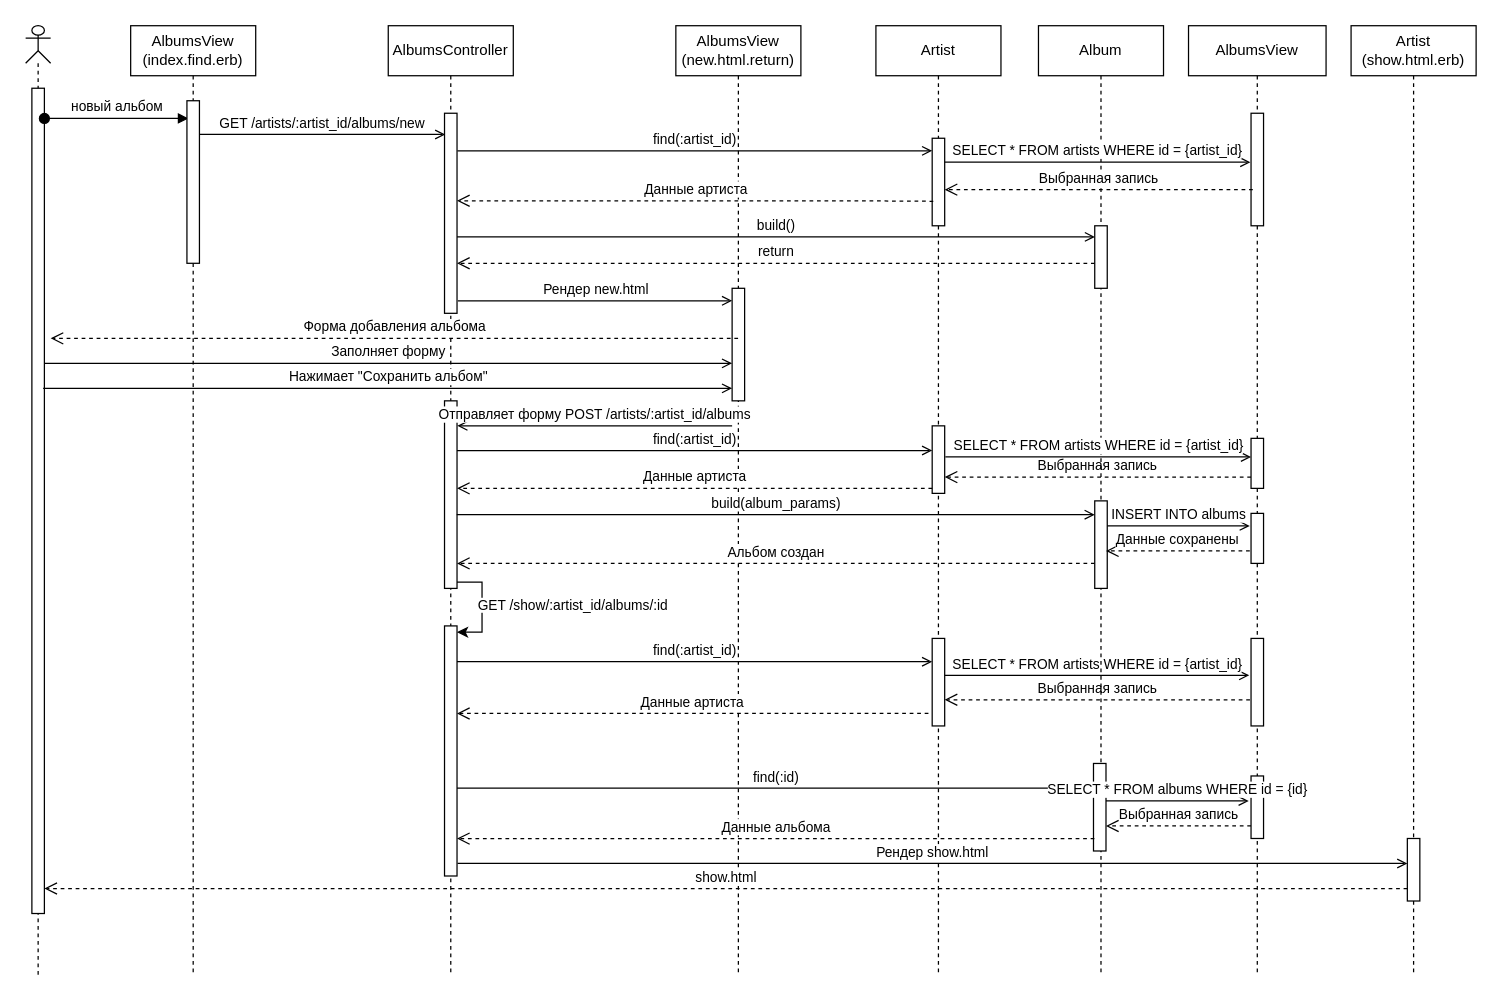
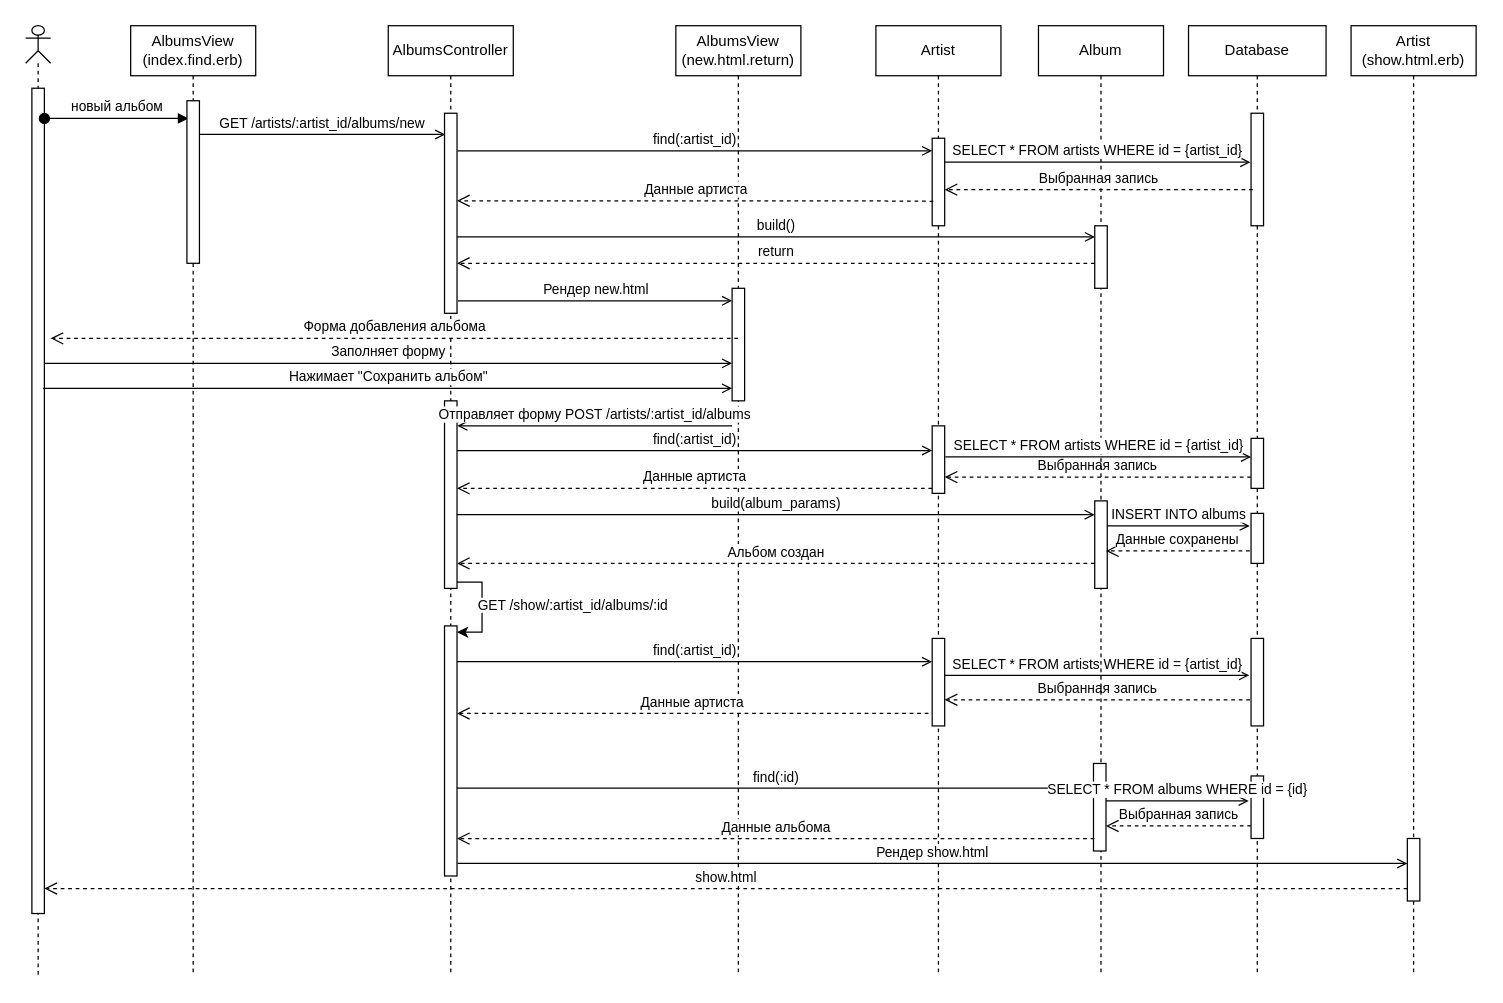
node "AlbumsView": label "AlbumsView" -> "Database"
